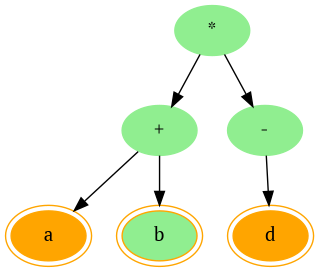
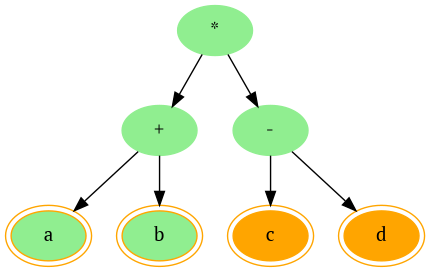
node "a": fillcolor orange -> lightgreen
node "c": added
